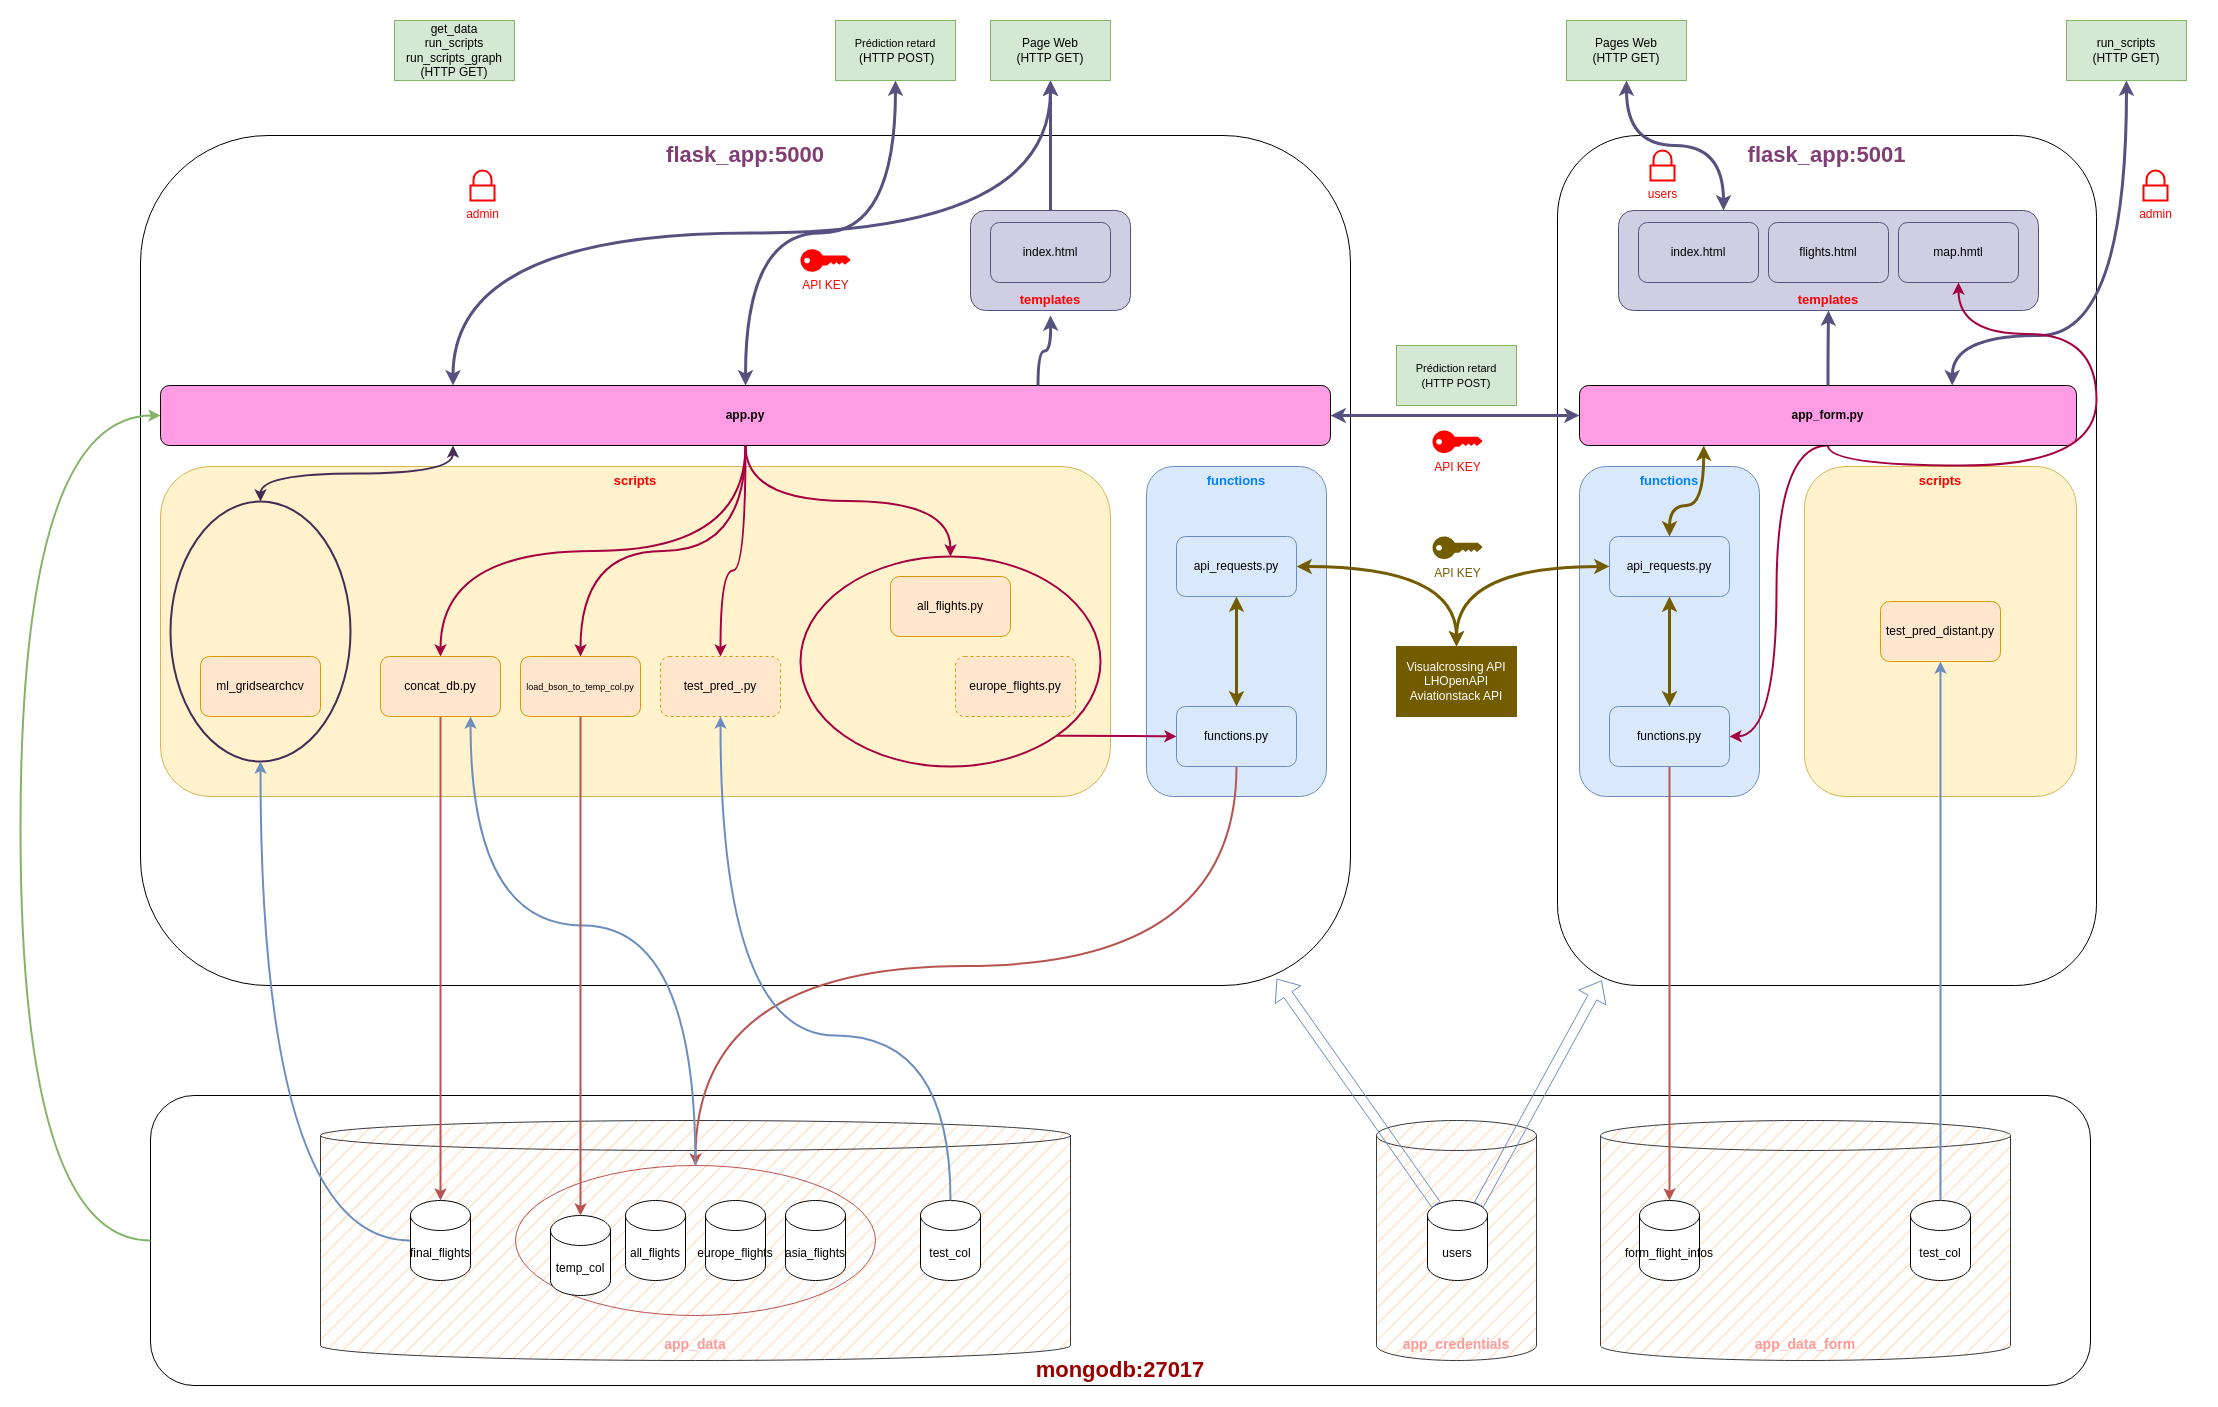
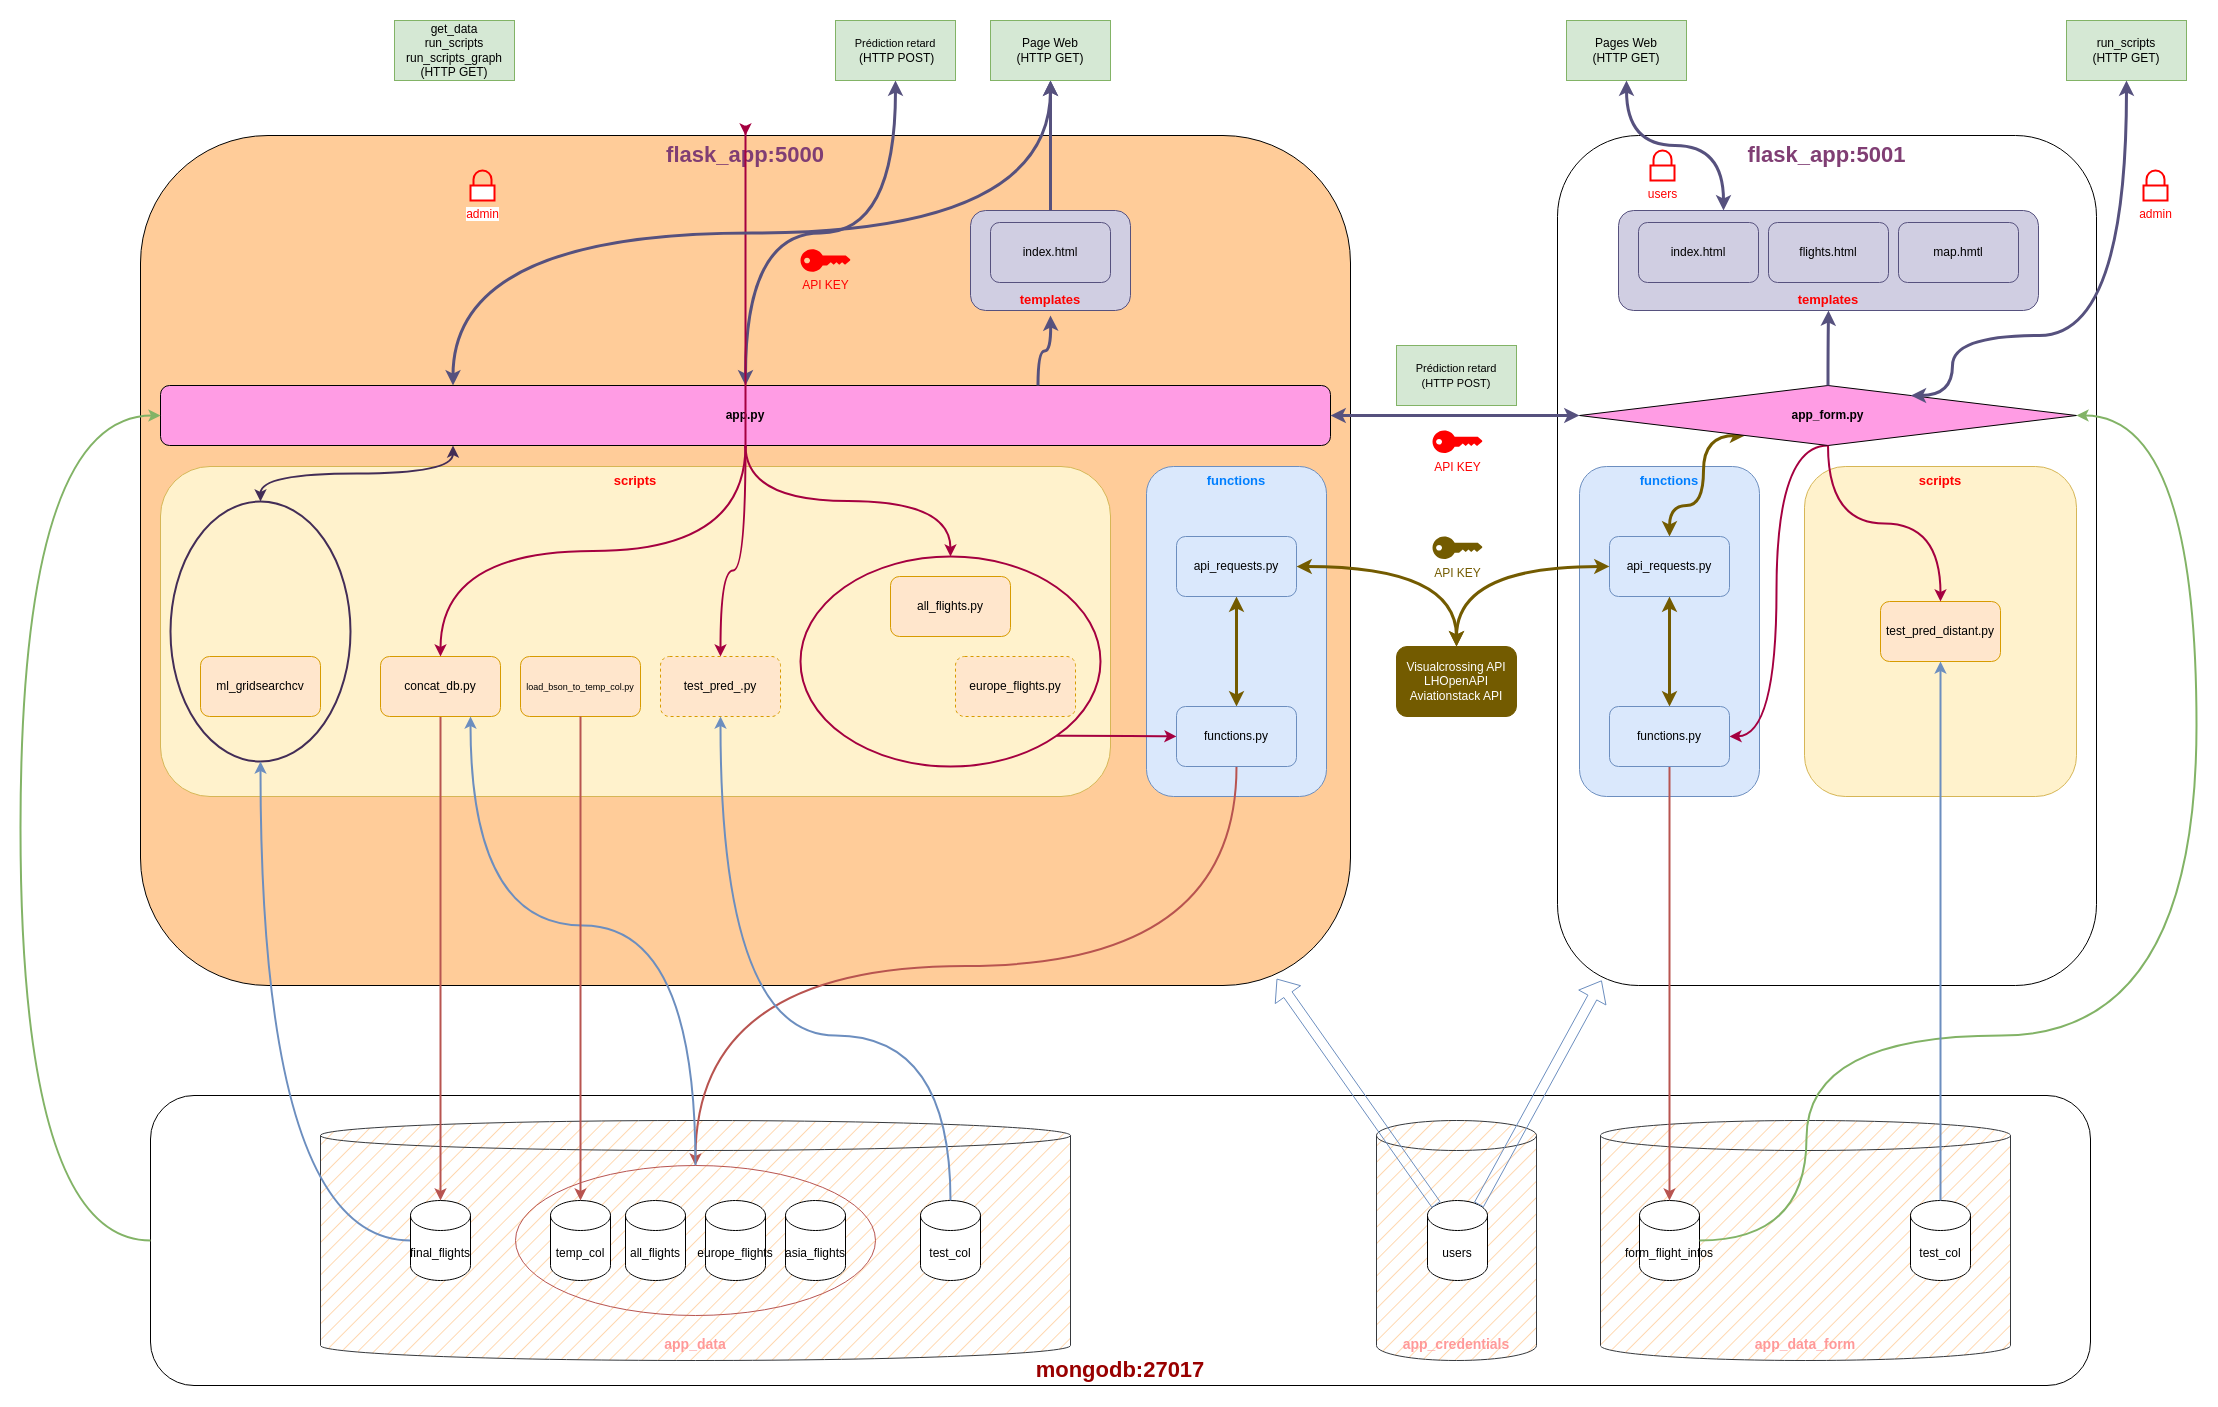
node "flask_app:5000": fillcolor #ffffff -> #ffcc99
node "app_form.py": shape rounded rectangle -> diamond
edge "app_form.py" -> "map.hmtl": now "app_form.py" -> "test_pred_distant.py"
edge "app.py" -> "load_bson_to_temp_col.py": now "app.py" -> "flask_app:5000"
node "Visualcrossing API LHOpenAPI Aviationstack API": shape rectangle -> rounded rectangle
edge "form_flight_infos" -> "app_form.py": added
node "temp_col": moved (581, 1256) -> (581, 1241)
